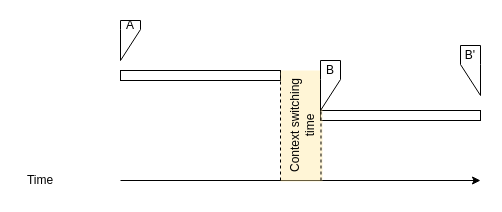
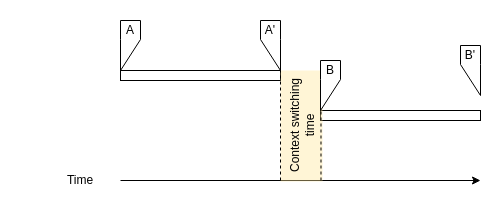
node "A": size 20x40 -> 20x50
node "A'": added
node "Time": moved (41, 181) -> (81, 181)
